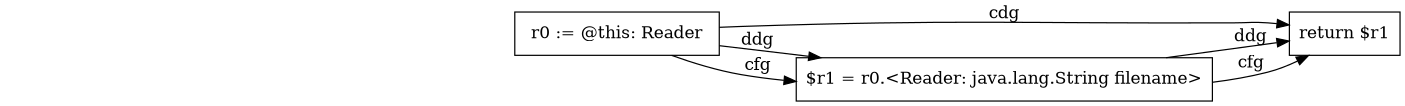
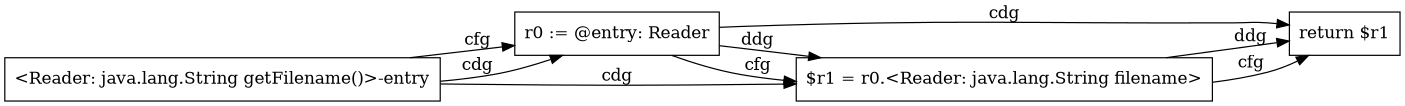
node "r0 := @this: Reader": label "r0 := @this: Reader" -> "r0 := @entry: Reader"
node "<Reader: java.lang.String getFilename()>-entry": added
